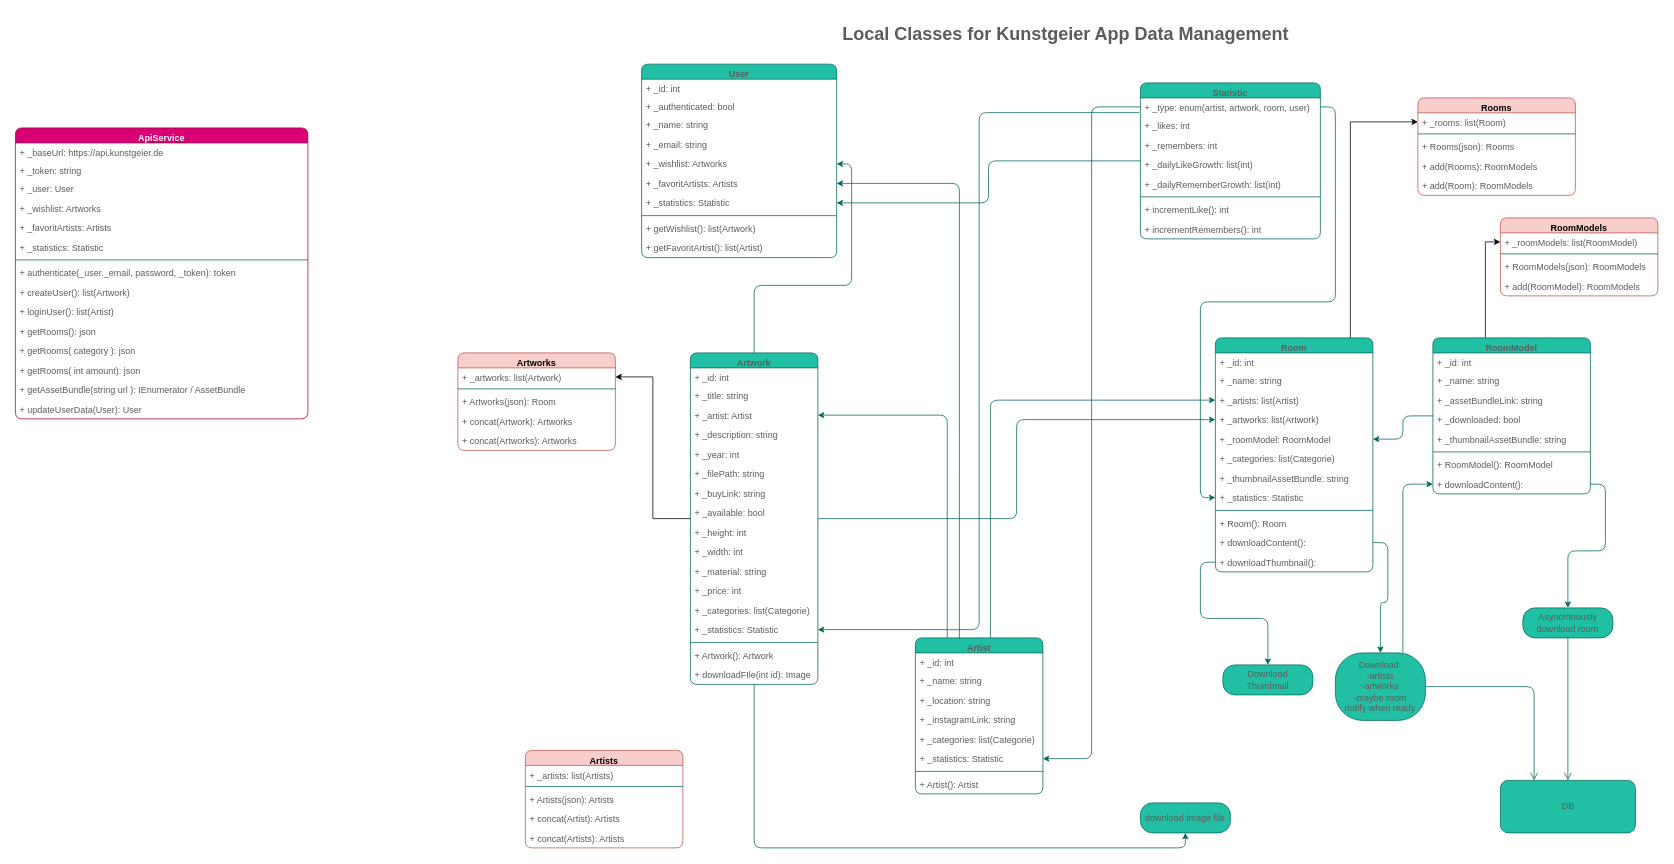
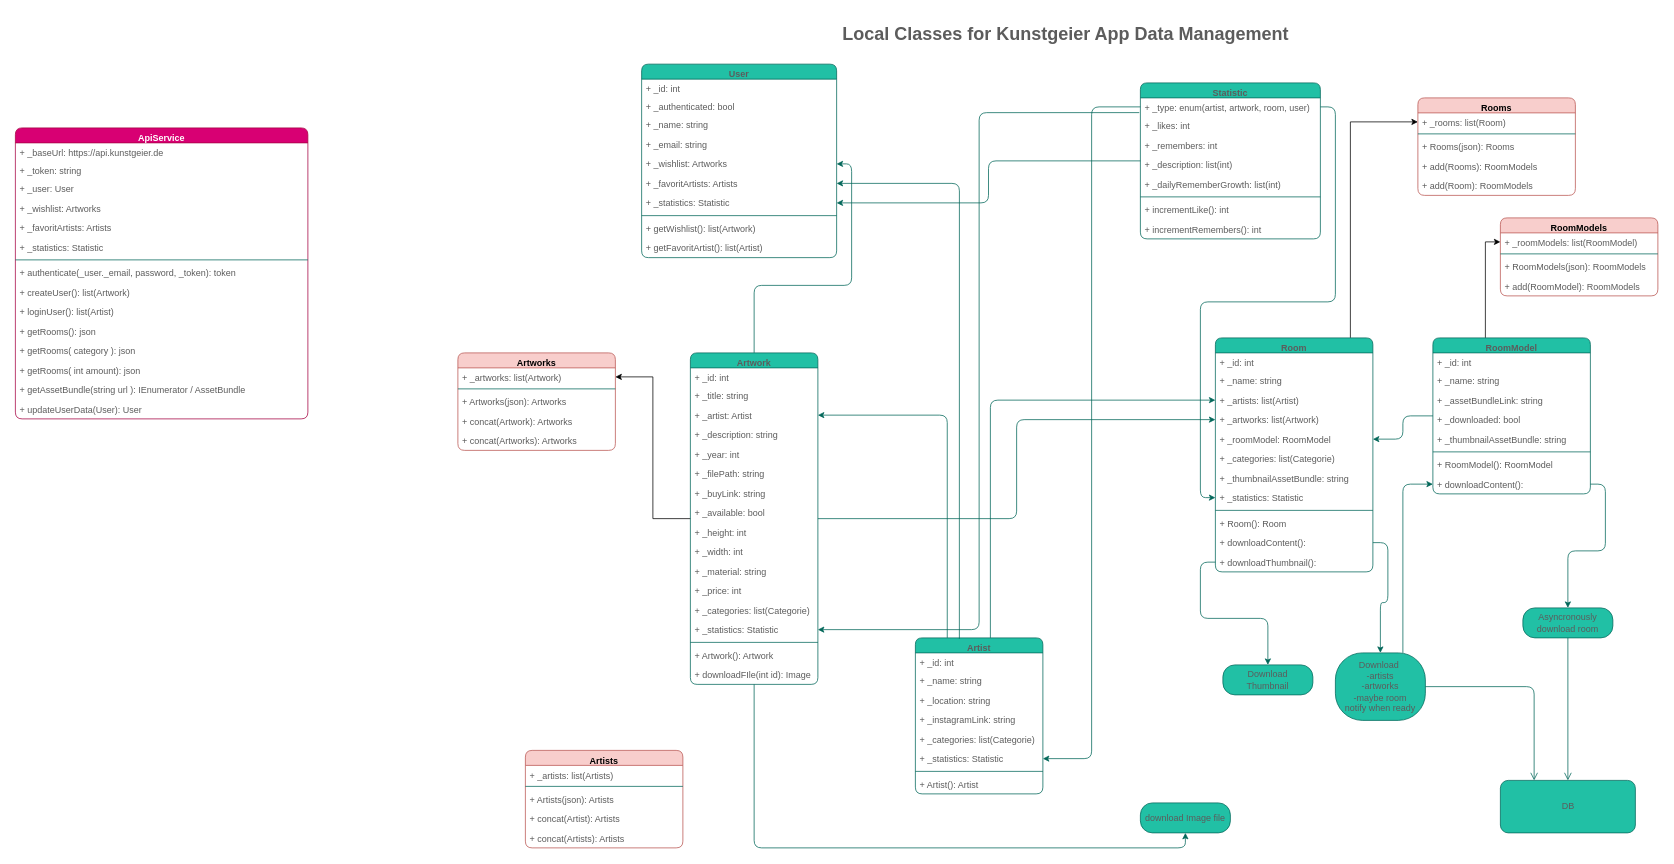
node "+ _dailyLikeGrowth: list(int)": label "+ _dailyLikeGrowth: list(int)" -> "+ _description: list(int)"
node "+ Artworks(json): Room": label "+ Artworks(json): Room" -> "+ Artworks(json): Artworks"
